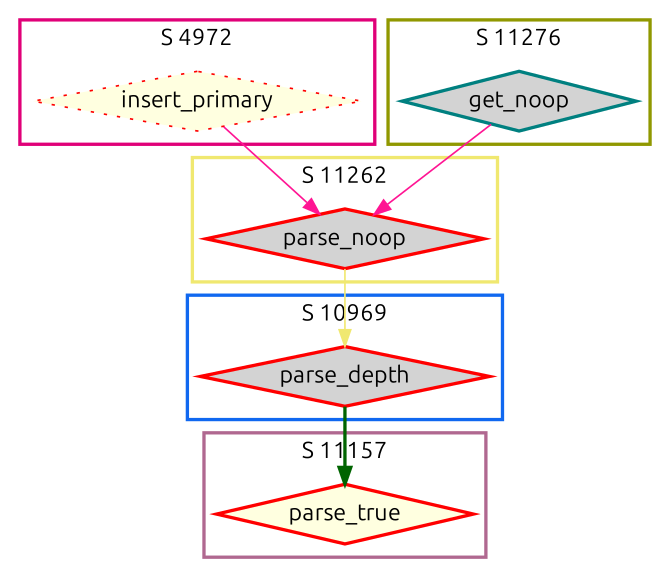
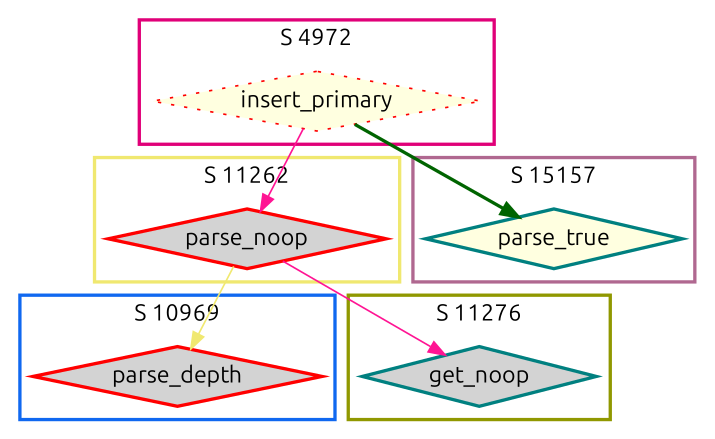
edge "get_noop" -> "parse_noop": reversed
edge "parse_depth" -> "parse_true": now "insert_primary" -> "parse_true"
cluster "S 11157": label "S 11157" -> "S 15157"
node "parse_true": color red -> teal
